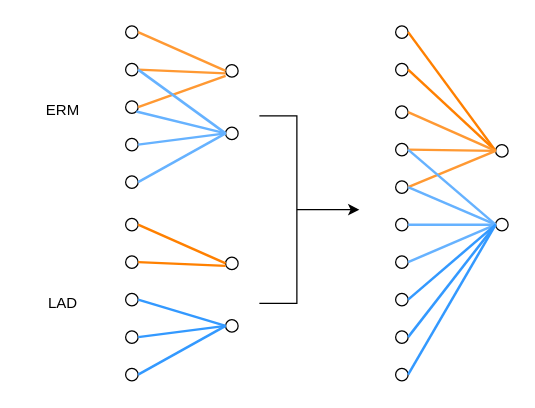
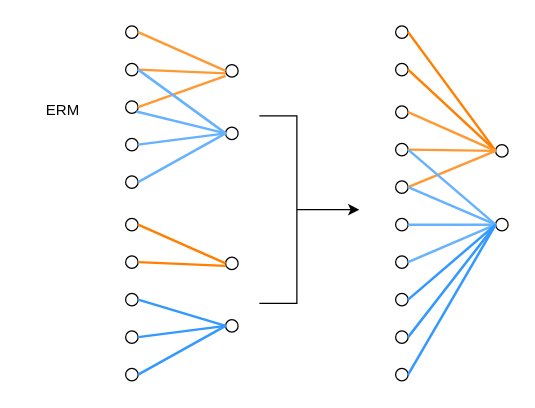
node "LAD": removed
